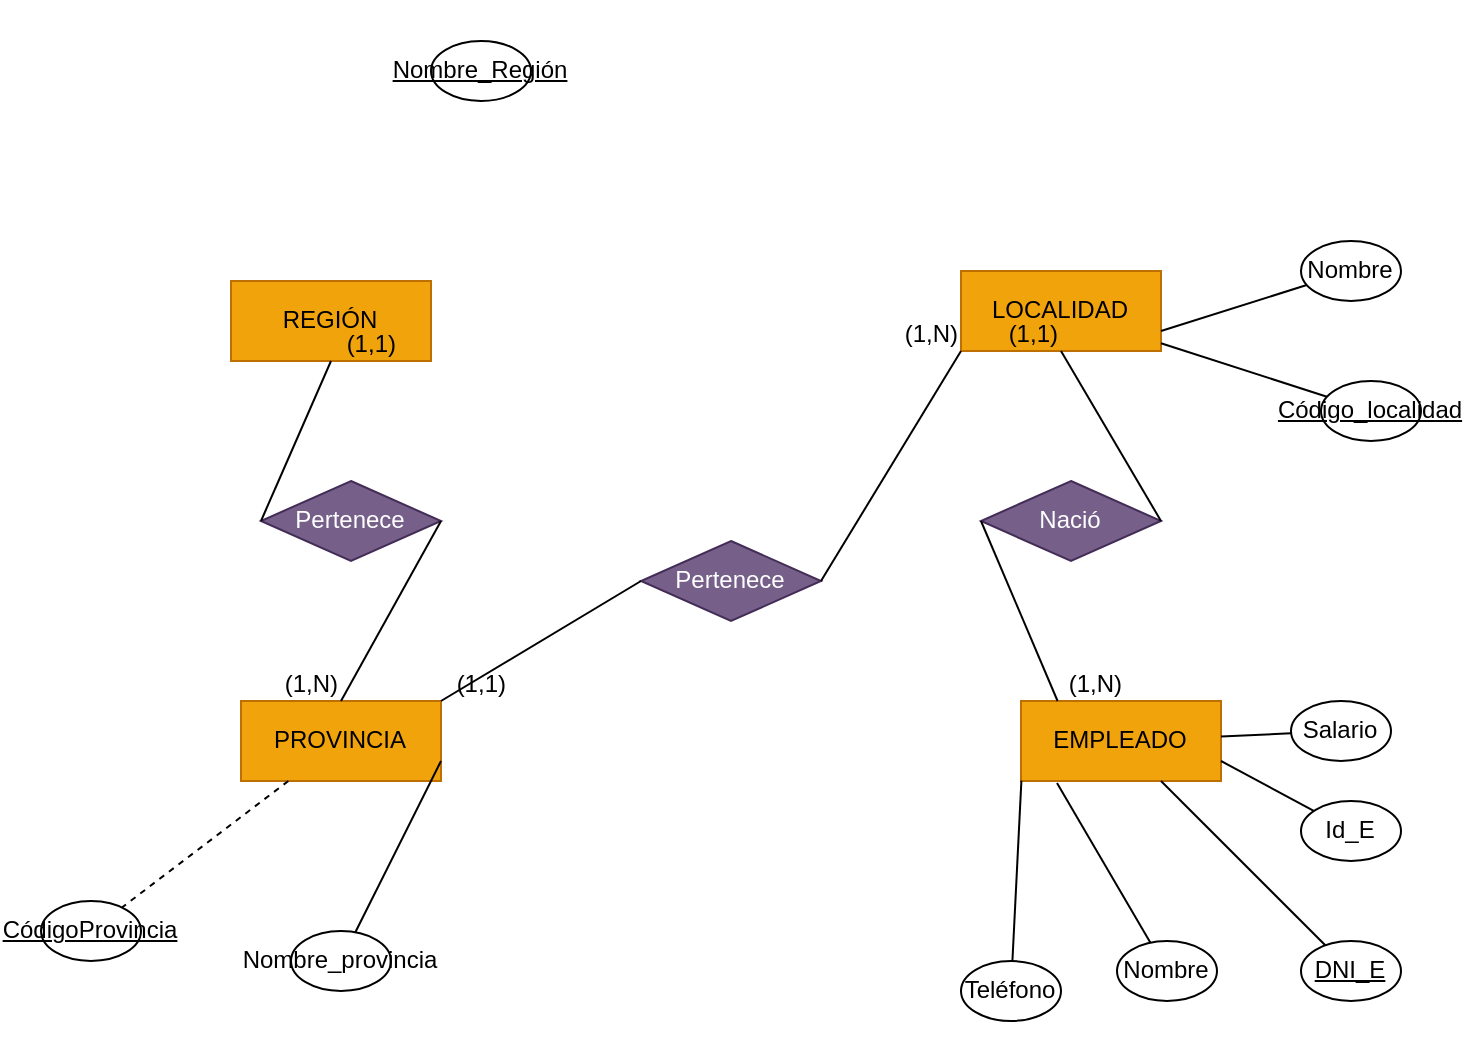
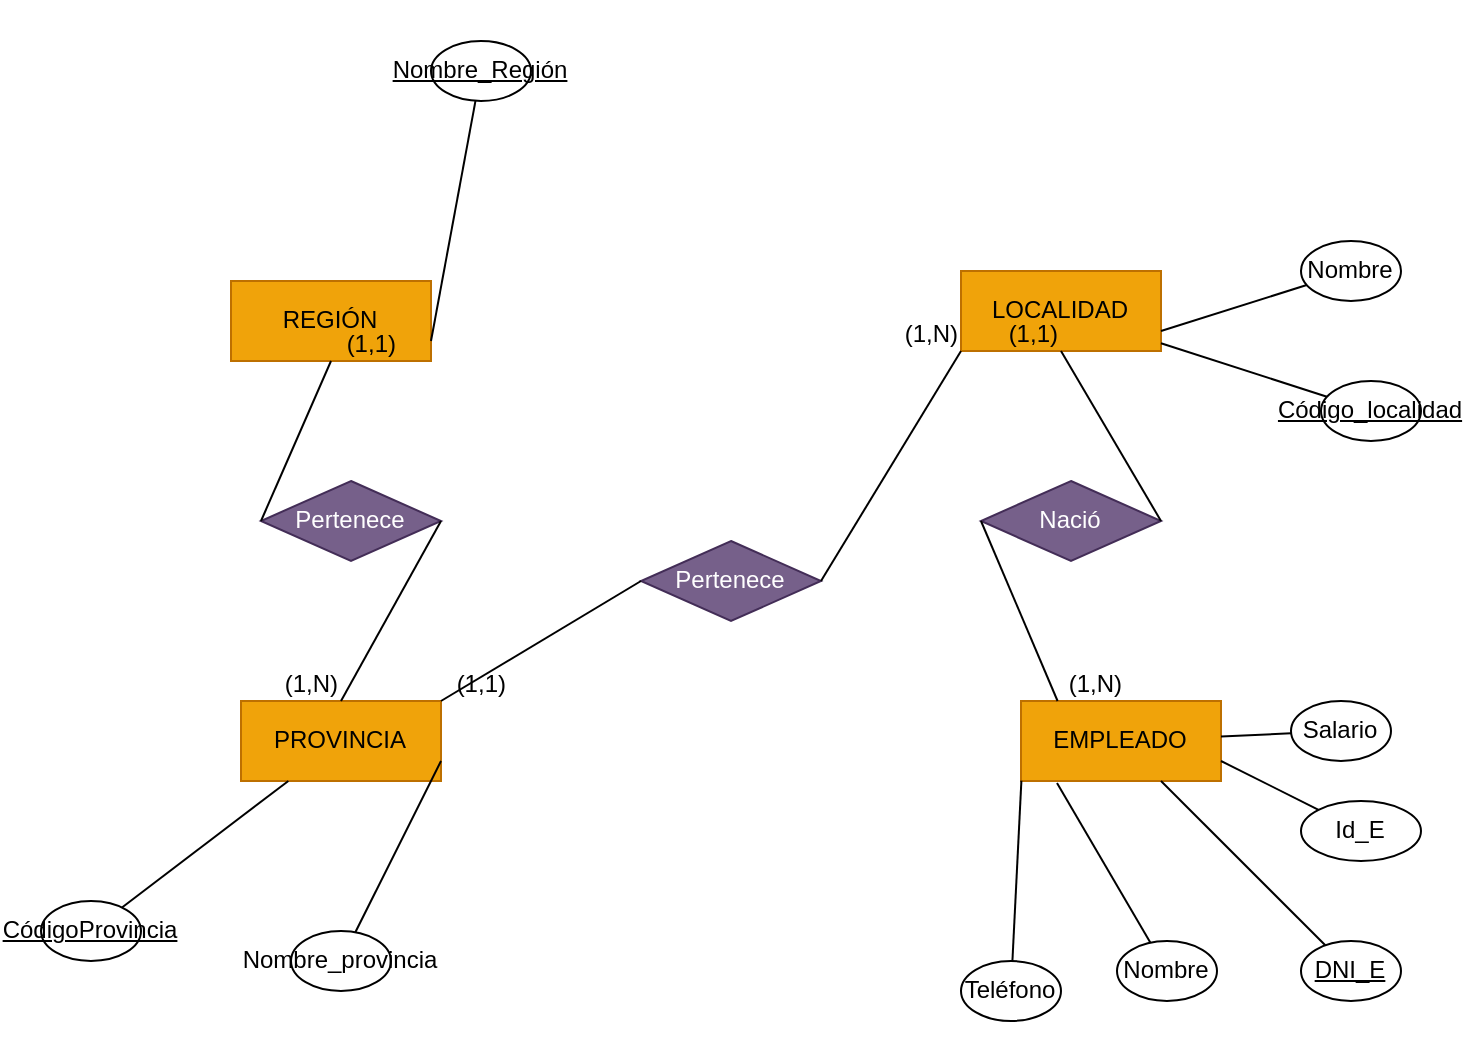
edge "Nombre_Región" -- "REGIÓN": added
node "Id_E": size 100x60 -> 120x60
edge "PROVINCIA" -- "CódigoProvincia": style dashed -> solid
